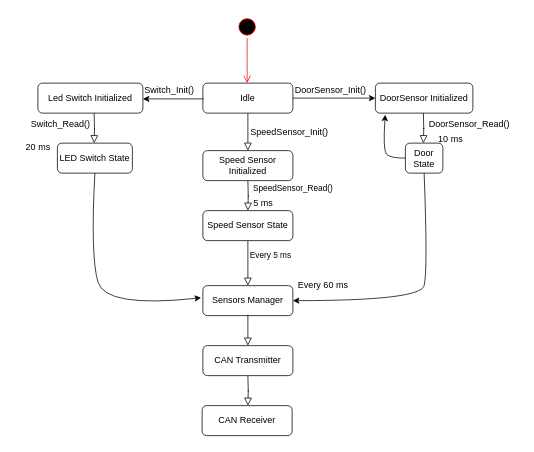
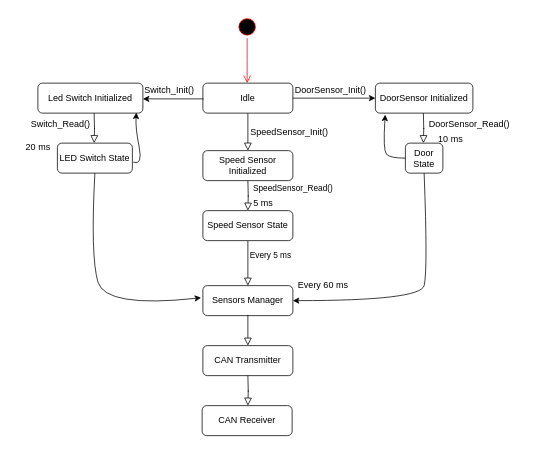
edge "LED Switch State" -> "Led Switch Initialized": added
